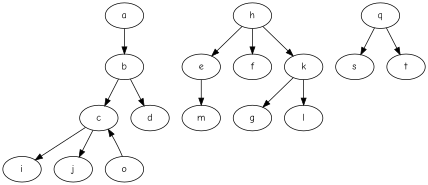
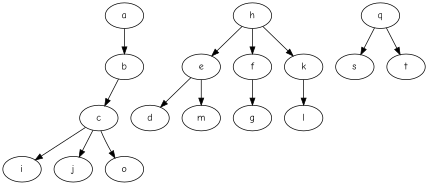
edge "b" -> "d": now "e" -> "d"
edge "k" -> "g": now "f" -> "g"
edge "o" -> "c": reversed
